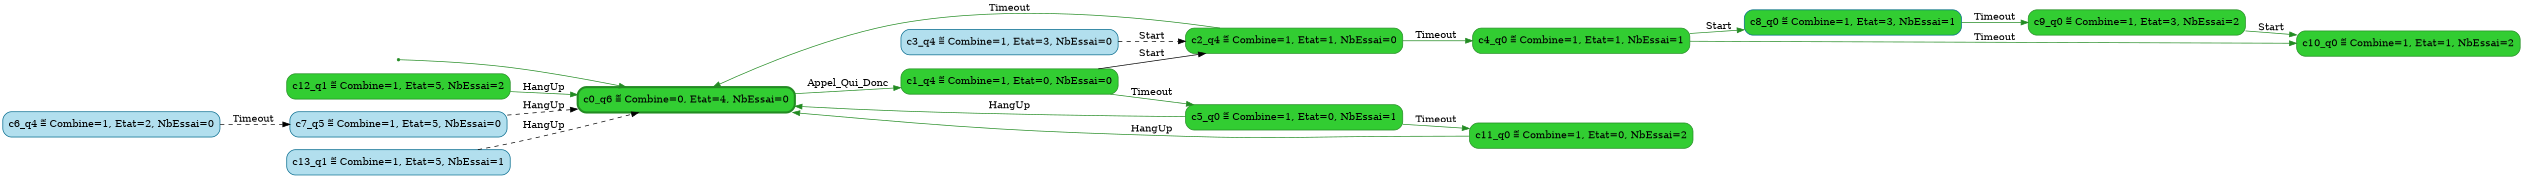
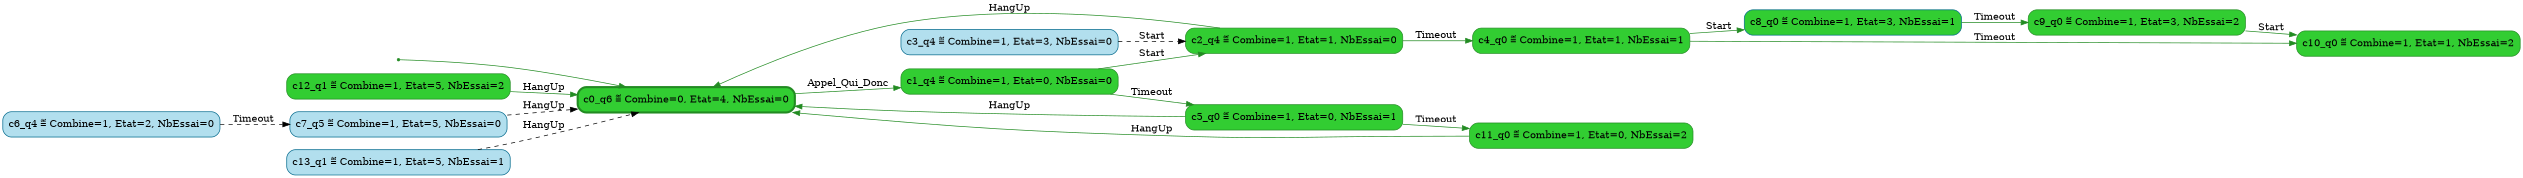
edge "c2_q4 ≝ Combine=1, Etat=1, NbEssai=0" -> "c0_q6 ≝ Combine=0, Etat=4, NbEssai=0": label "Timeout" -> "HangUp"
edge "c1_q4 ≝ Combine=1, Etat=0, NbEssai=0" -> "c2_q4 ≝ Combine=1, Etat=1, NbEssai=0": color black -> forestgreen
